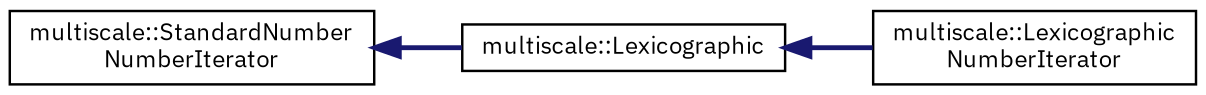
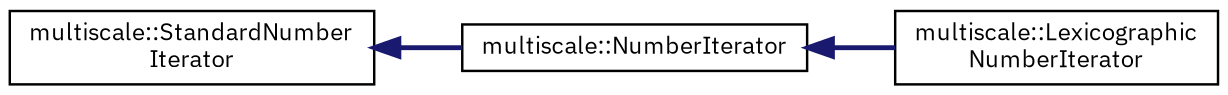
node "multiscale::StandardNumber NumberIterator": label "multiscale::StandardNumber NumberIterator" -> "multiscale::StandardNumber Iterator"
node "multiscale::Lexicographic": label "multiscale::Lexicographic" -> "multiscale::NumberIterator"
